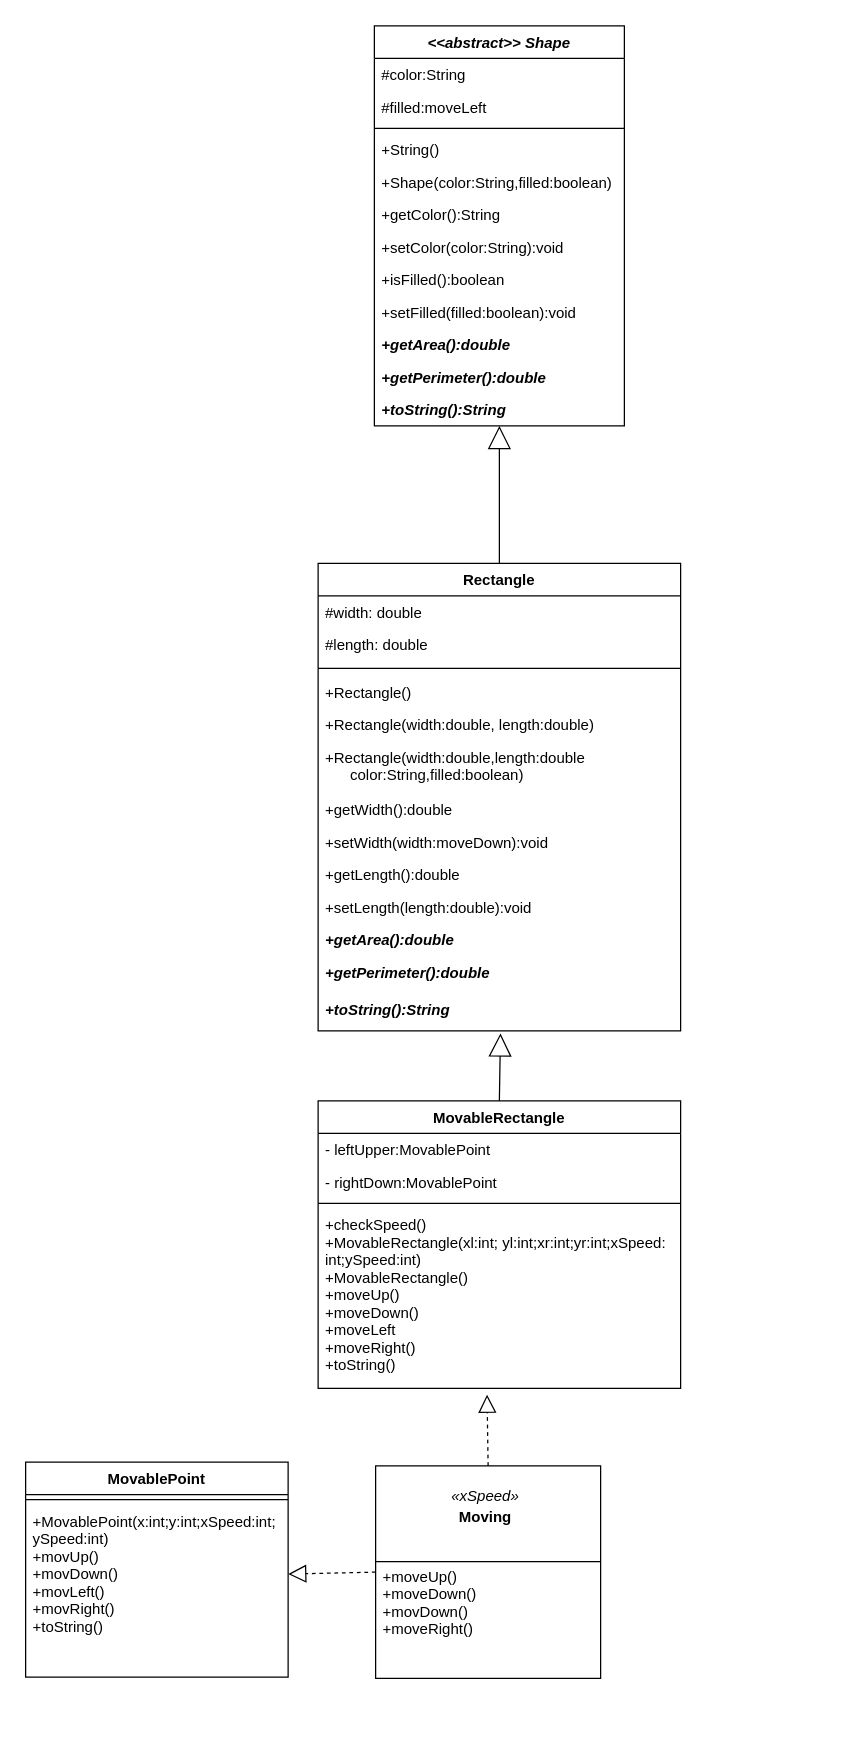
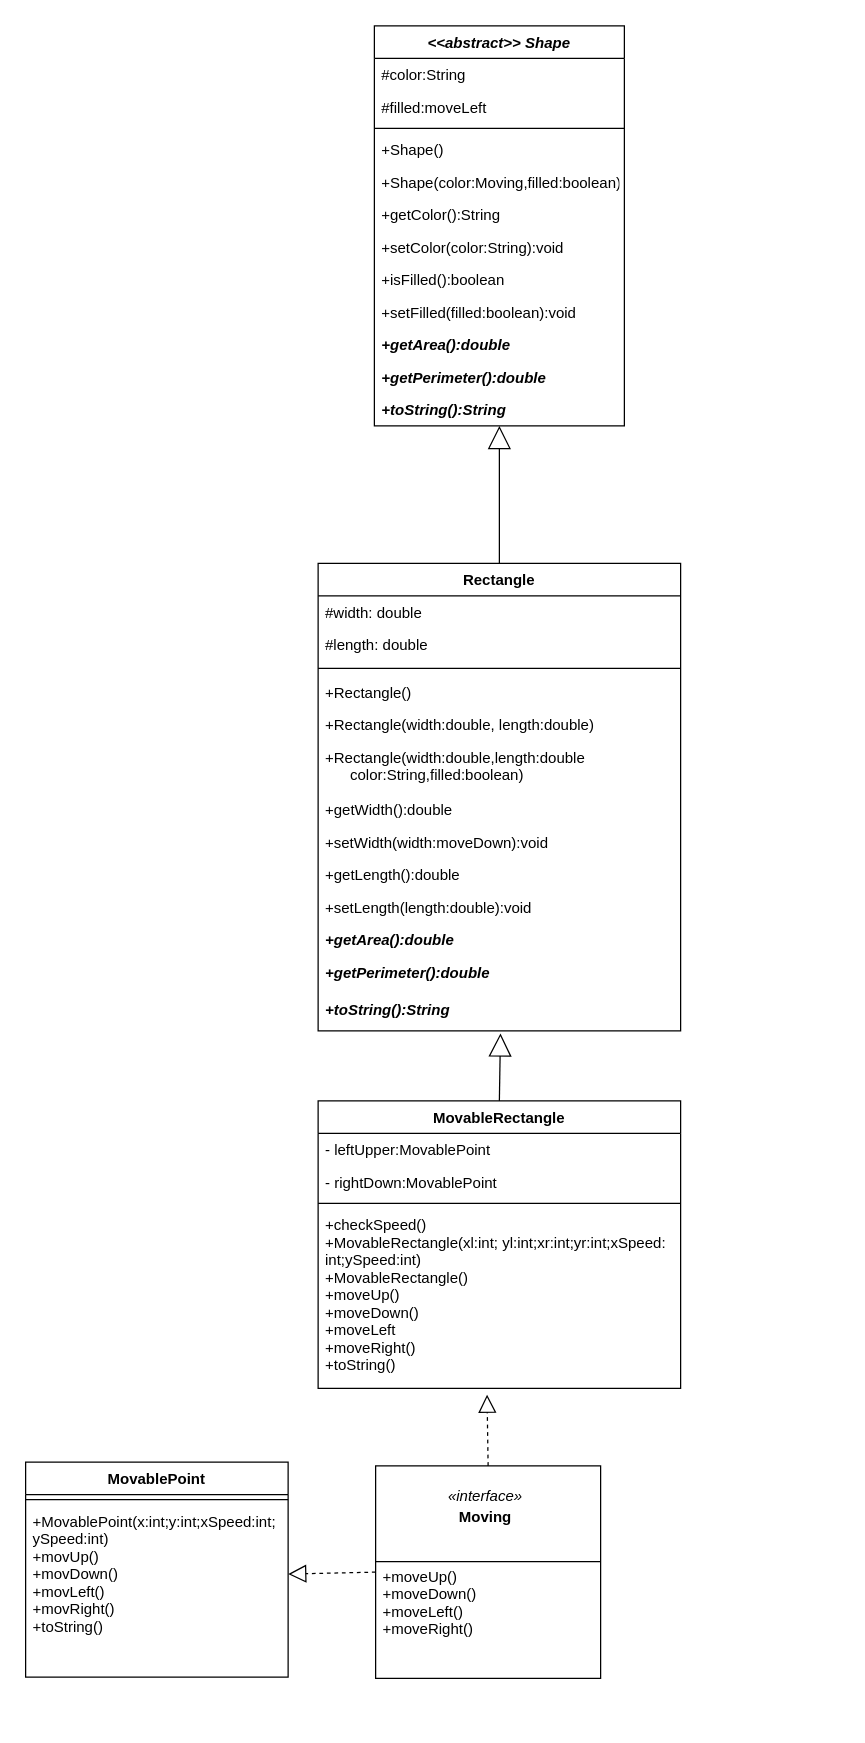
node "+String()": label "+String()" -> "+Shape()"
node "+Shape(color:String,filled:boolean)": label "+Shape(color:String,filled:boolean)" -> "+Shape(color:Moving,filled:boolean)"
node "«xSpeed»": label "«xSpeed»" -> "«interface»"
node "+moveUp() +moveDown() +movDown() +moveRight()": label "+moveUp() +moveDown() +movDown() +moveRight()" -> "+moveUp() +moveDown() +moveLeft() +moveRight()"
